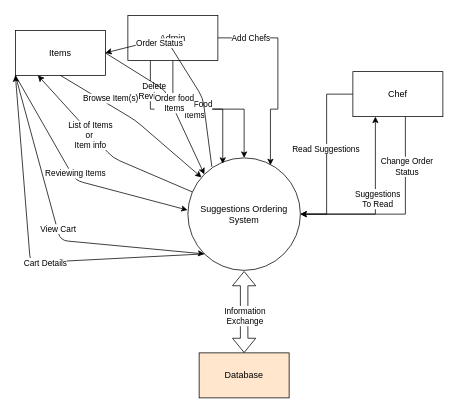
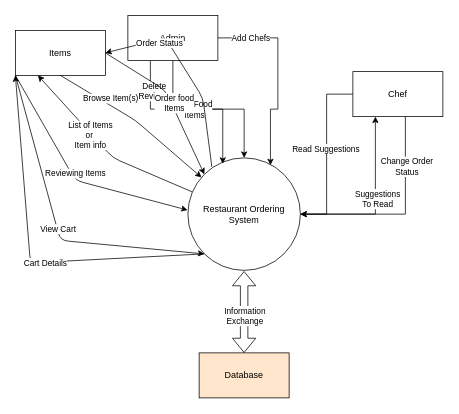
node "Suggestions Ordering System": label "Suggestions Ordering System" -> "Restaurant Ordering System"
